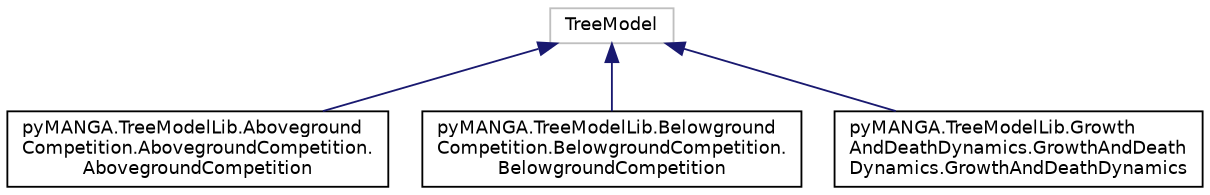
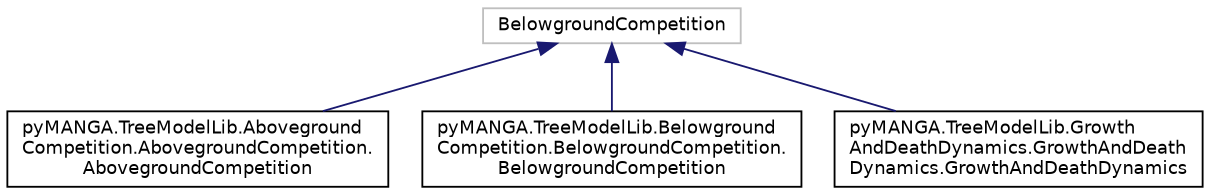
node "TreeModel": label "TreeModel" -> "BelowgroundCompetition"
